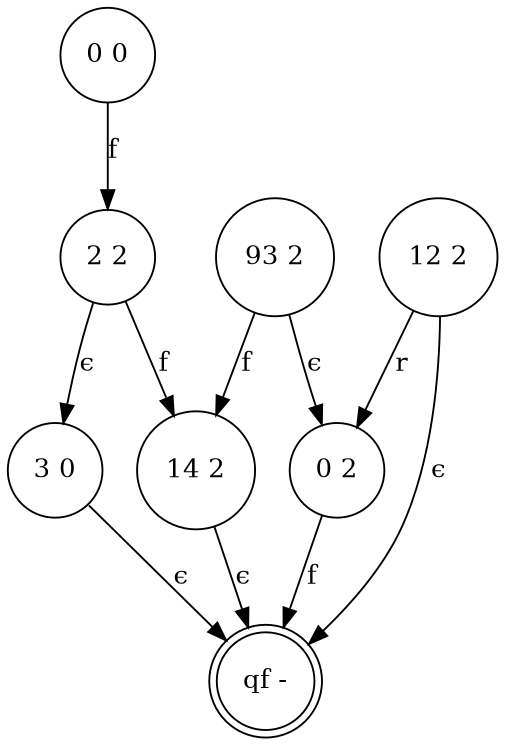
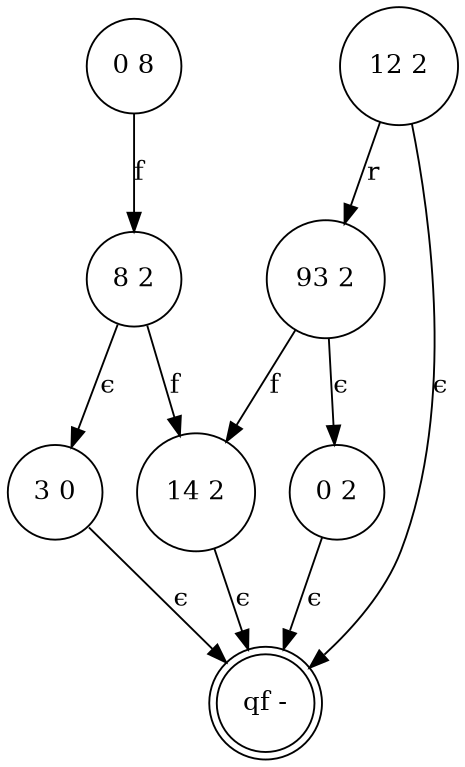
node "0 0": label "0 0" -> "0 8"
node "2 2": label "2 2" -> "8 2"
edge "12 2" -> "0 2": now "12 2" -> "93 2"
edge "0 2" -> "qf -": label "f" -> "ϵ"
